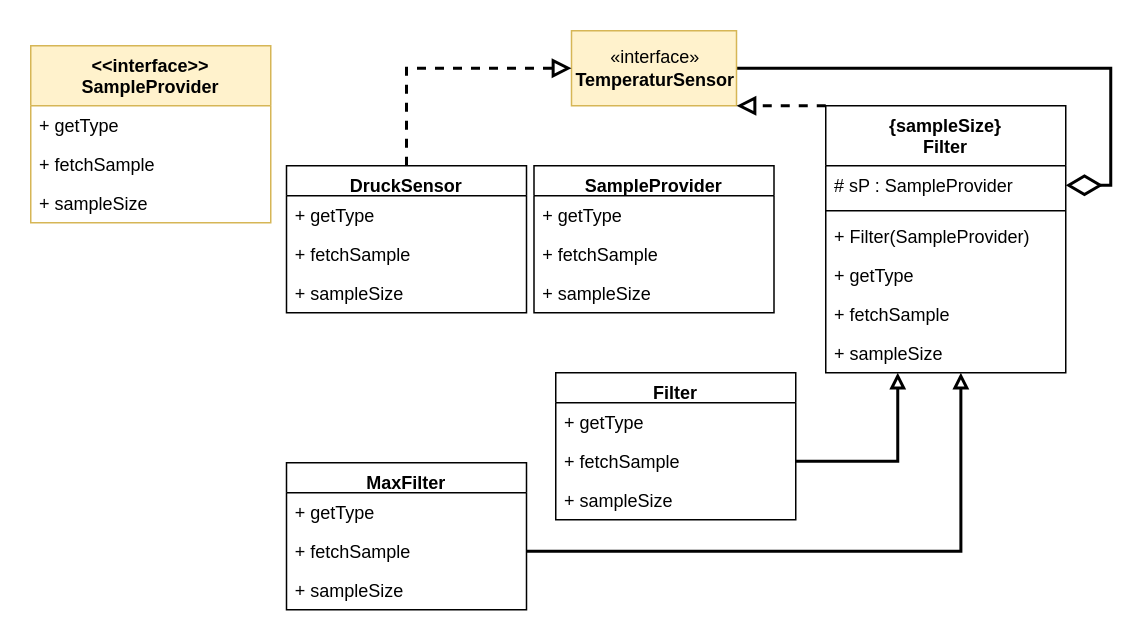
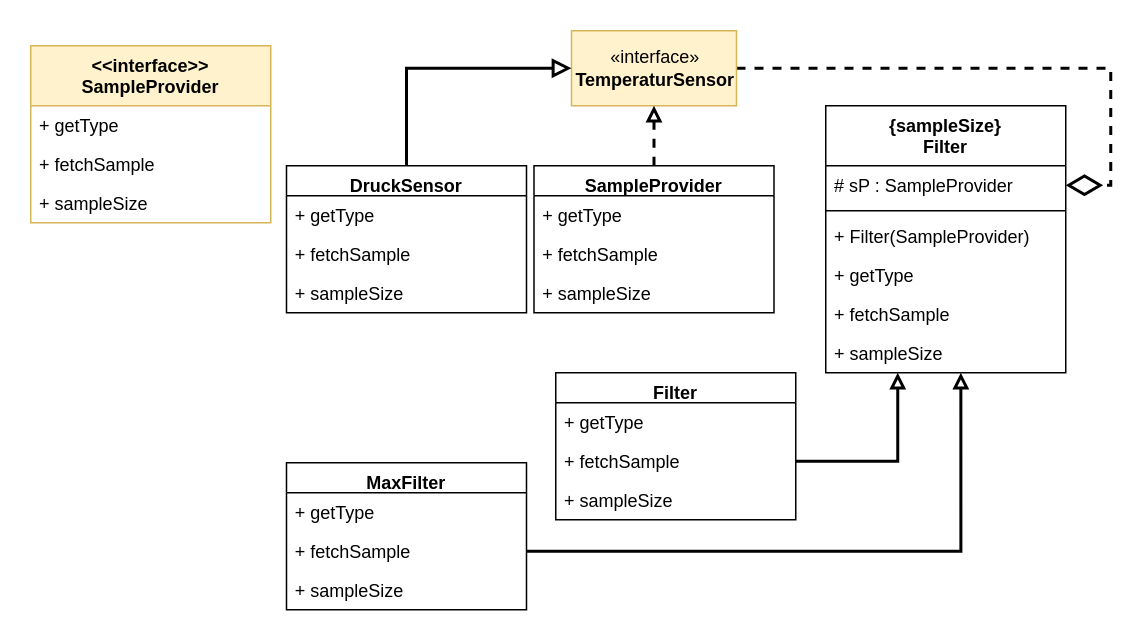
edge "DruckSensor" -> "«interface» TemperaturSensor": style dashed -> solid
edge "«interface» TemperaturSensor" -> "# sP : SampleProvider": style solid -> dashed
edge "{sampleSize} Filter" -> "«interface» TemperaturSensor": removed
edge "SampleProvider" -> "«interface» TemperaturSensor": added
